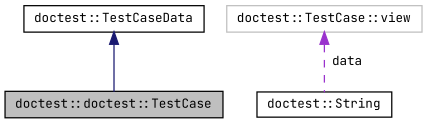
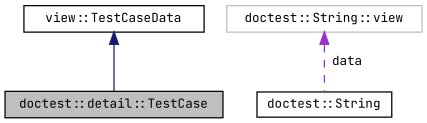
node "doctest::TestCaseData": label "doctest::TestCaseData" -> "view::TestCaseData"
node "doctest::TestCase::view": label "doctest::TestCase::view" -> "doctest::String::view"
node "doctest::doctest::TestCase": label "doctest::doctest::TestCase" -> "doctest::detail::TestCase"
